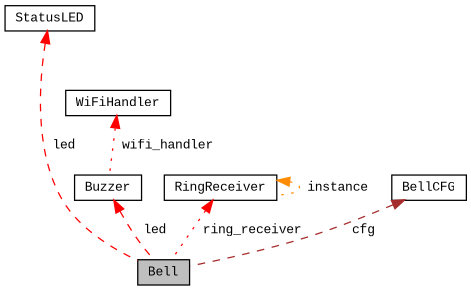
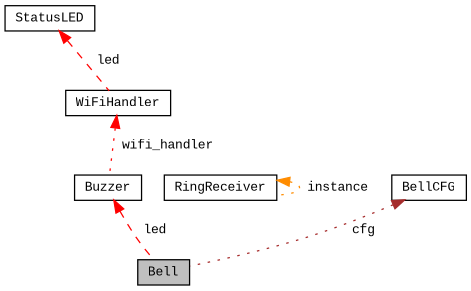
edge "Bell" -> "StatusLED": now "WiFiHandler" -> "StatusLED"
edge "Bell" -> "RingReceiver": removed, label "ring_receiver"
edge "Bell" -> "BellCFG": style dashed -> dotted
